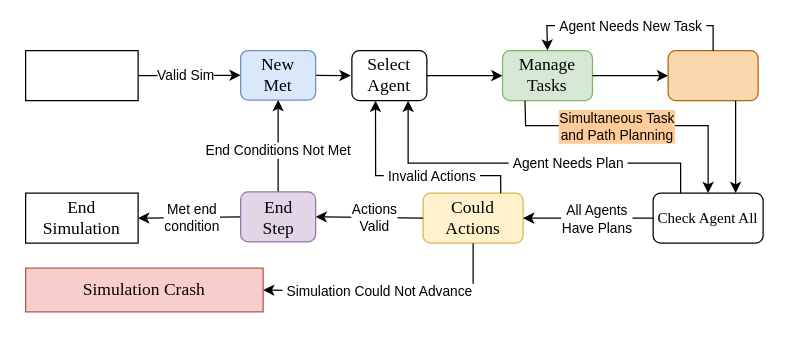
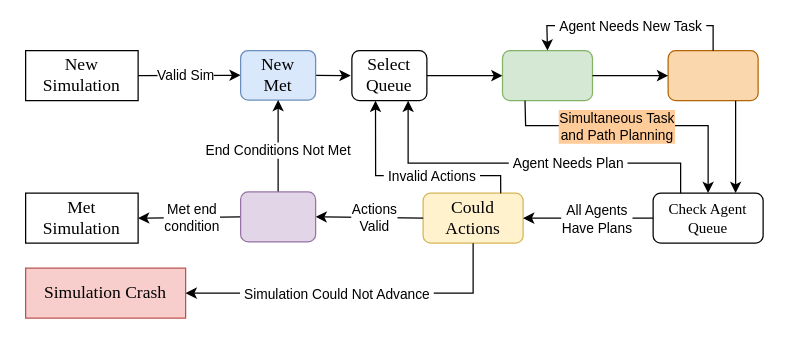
node "New Simulation": added
node "Select Agent": label "Select Agent" -> "Select Queue"
node "Manage Tasks": removed
node "End Simulation": label "End Simulation" -> "Met Simulation"
node "End Step": removed
node "Check Agent All": label "Check Agent All" -> "Check Agent Queue"
node "Simulation Crash": size 238x44 -> 160x50
